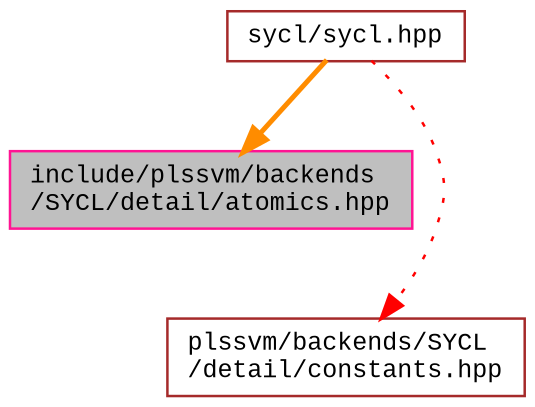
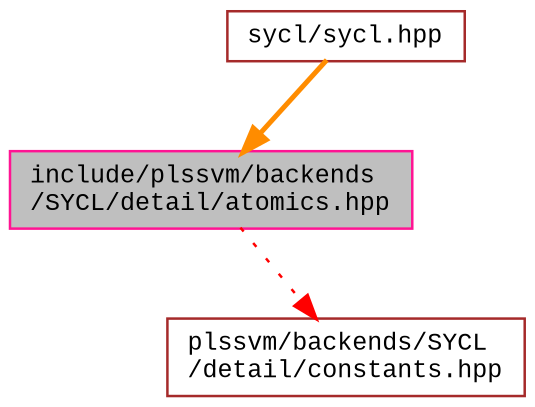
edge "sycl/sycl.hpp" -> "plssvm/backends/SYCL /detail/constants.hpp": now "include/plssvm/backends /SYCL/detail/atomics.hpp" -> "plssvm/backends/SYCL /detail/constants.hpp"
